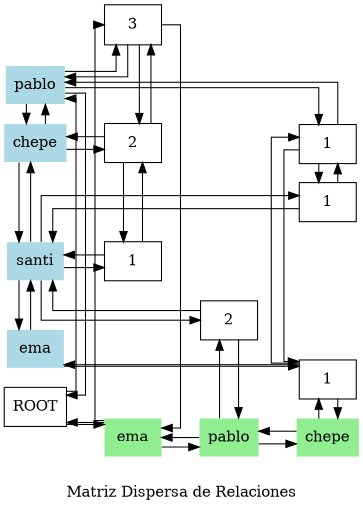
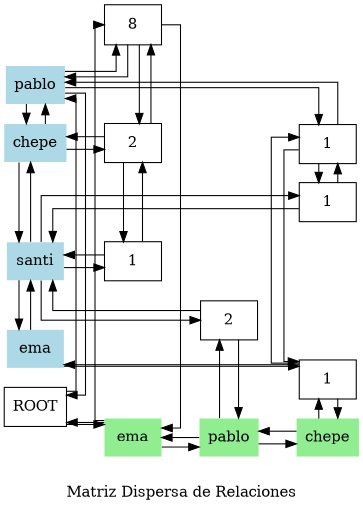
node "3": label "3" -> "8"
